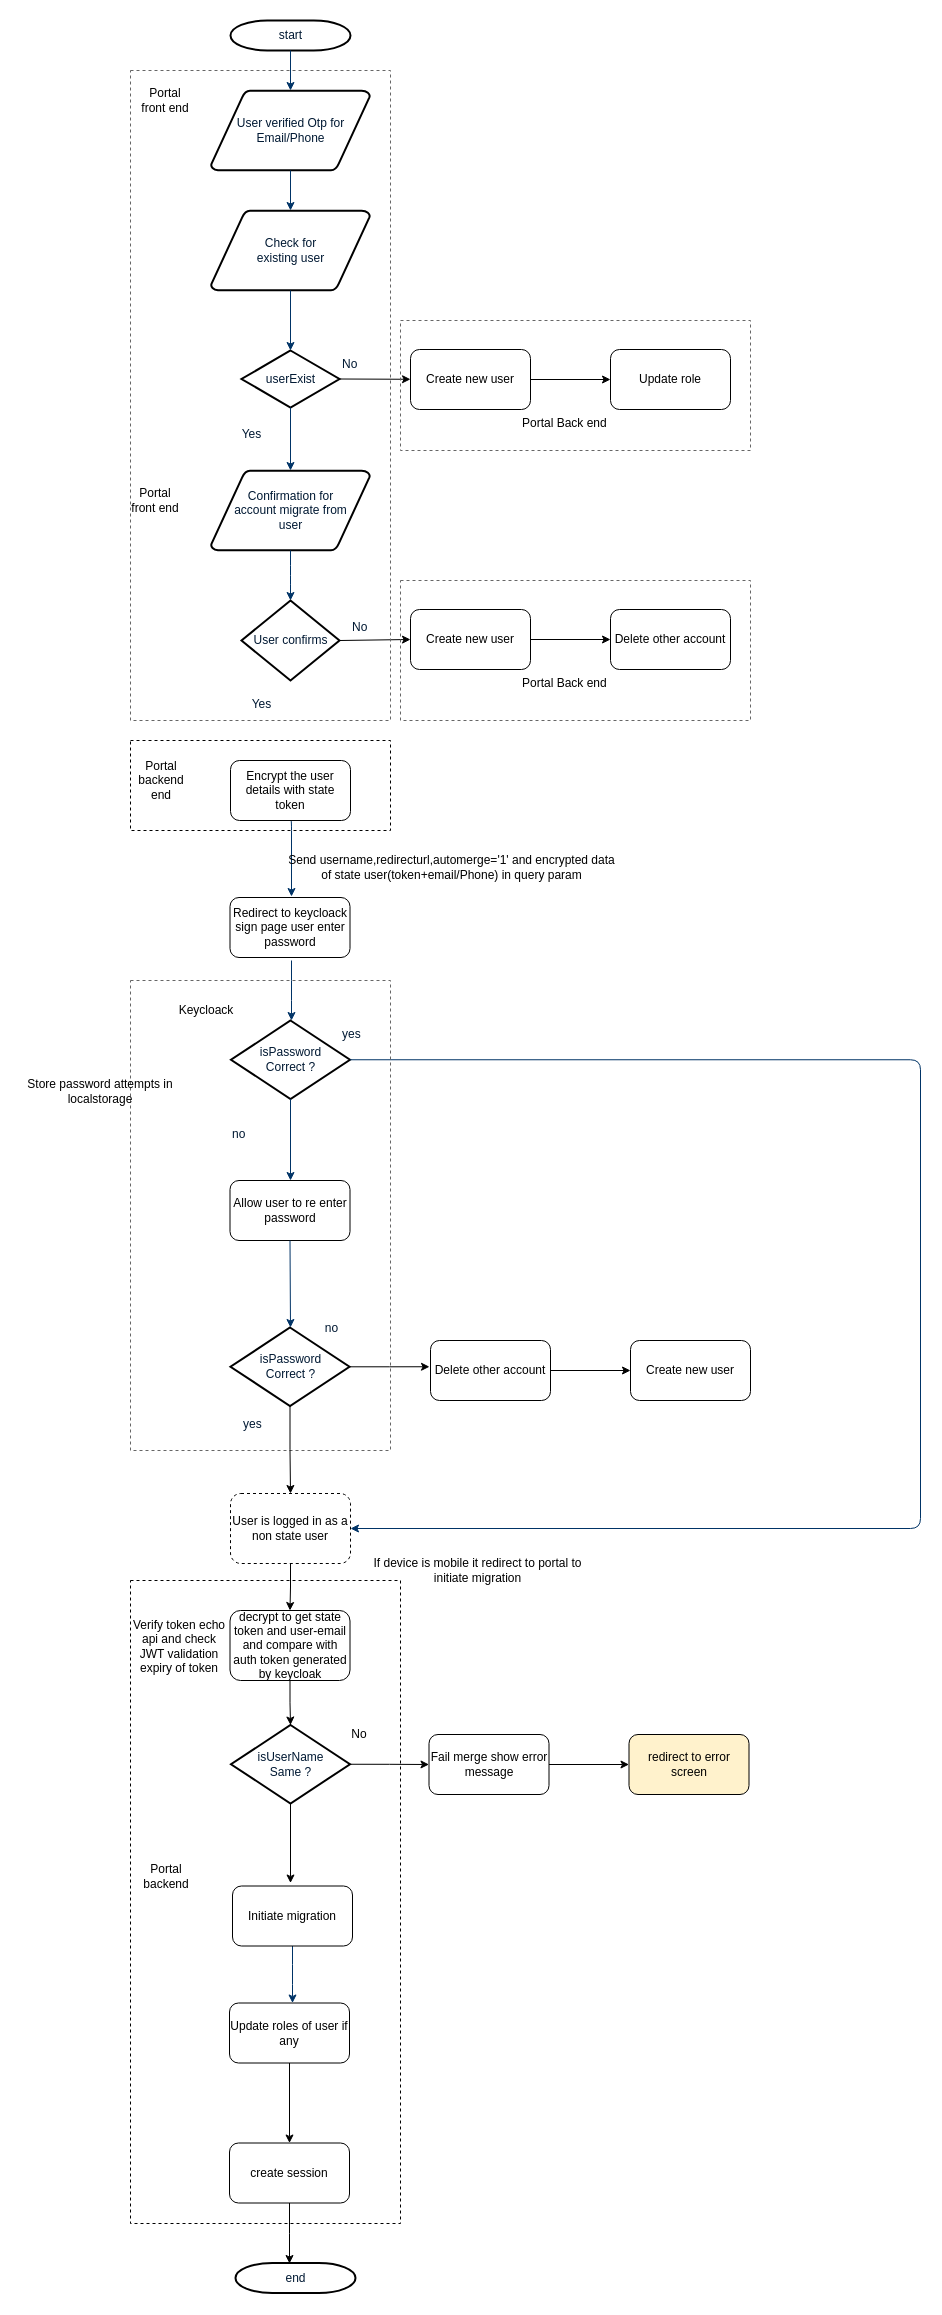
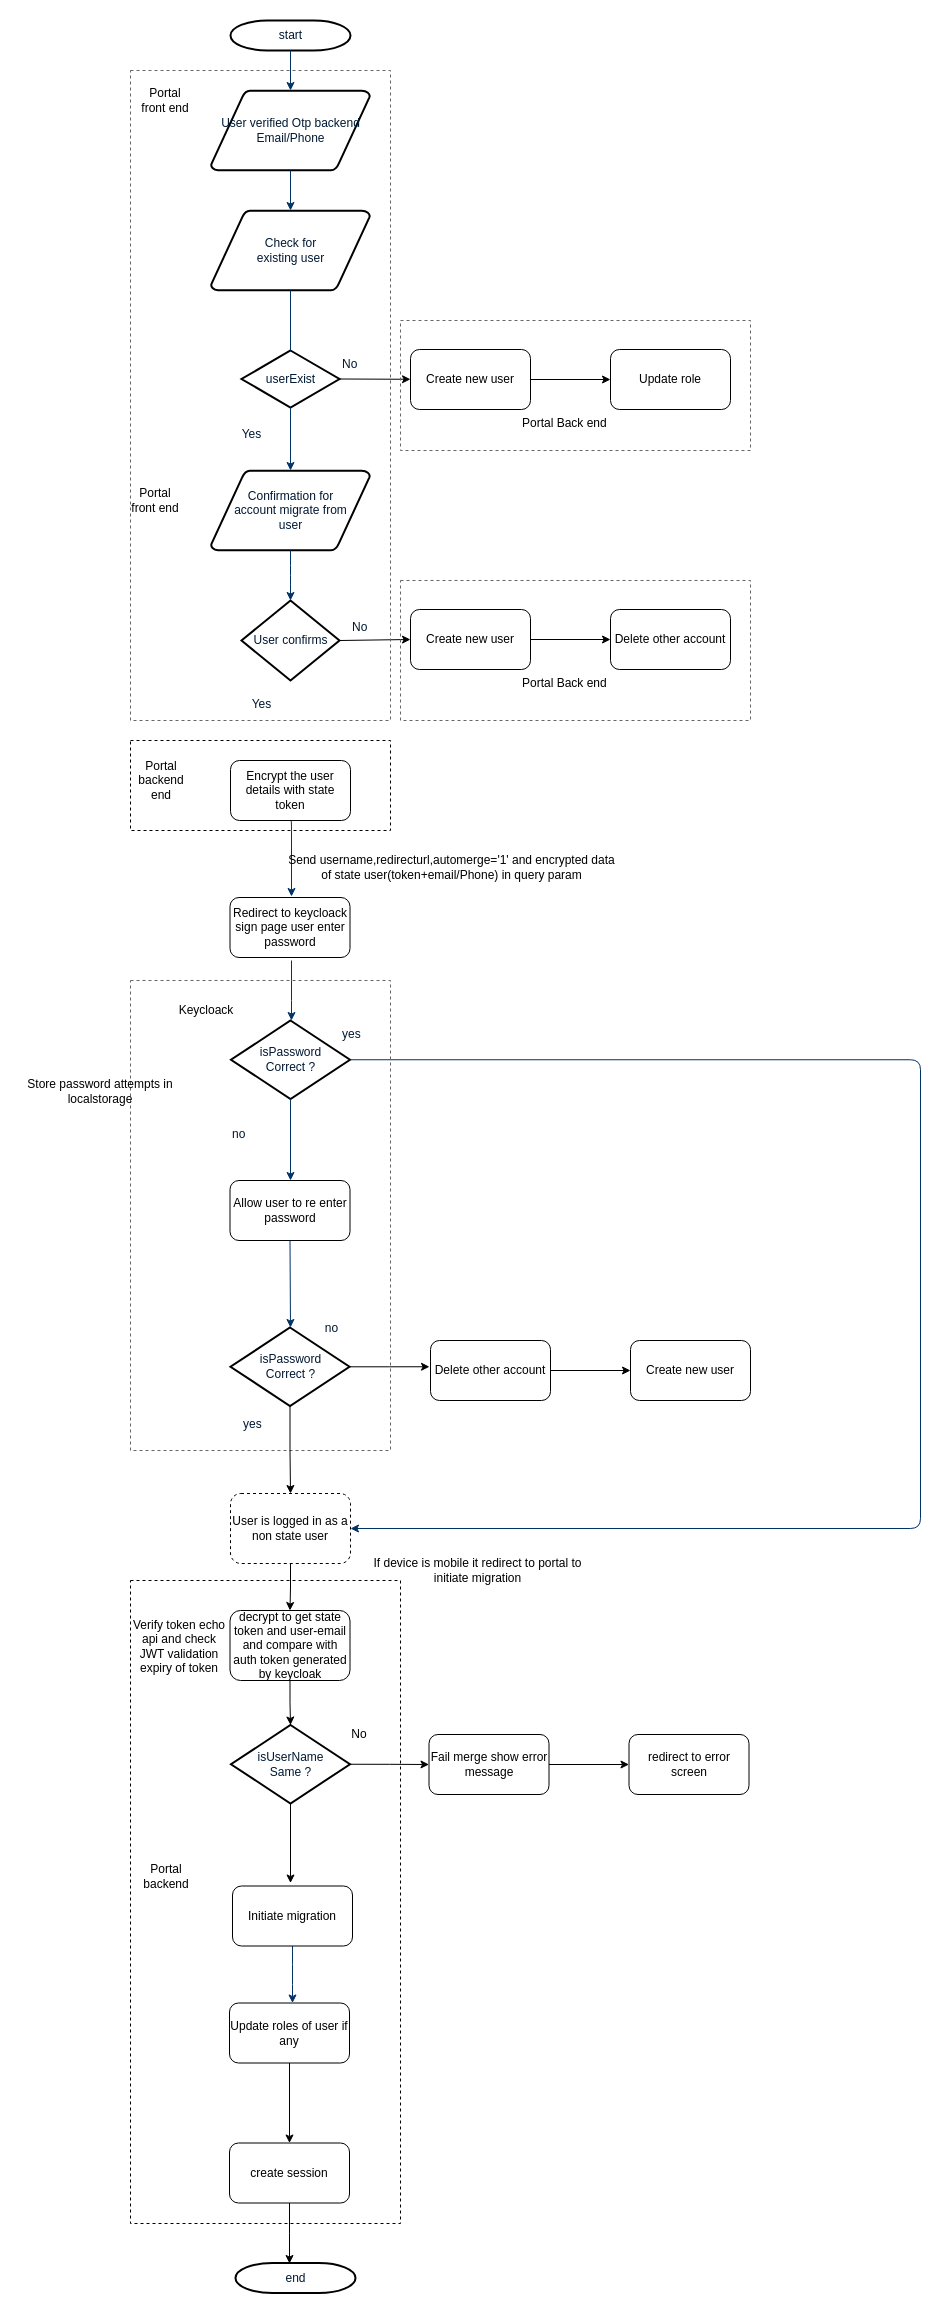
node "User verified Otp for Email/Phone": label "User verified Otp for Email/Phone" -> "User verified Otp backend Email/Phone"
edge "Check for existing user" -> "userExist": arrowhead classic -> none
node "redirect to error screen": fillcolor #fff2cc -> #ffffff
